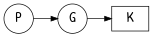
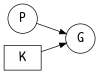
edge "G" -> "K": reversed
